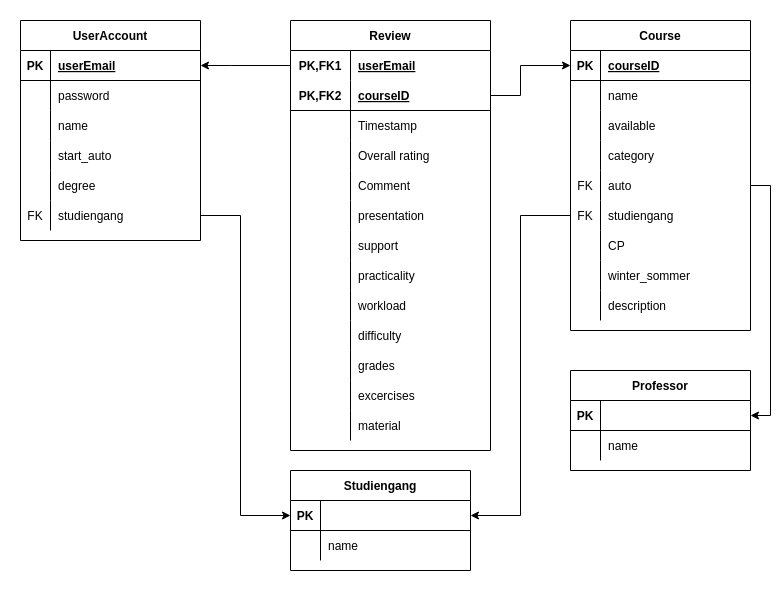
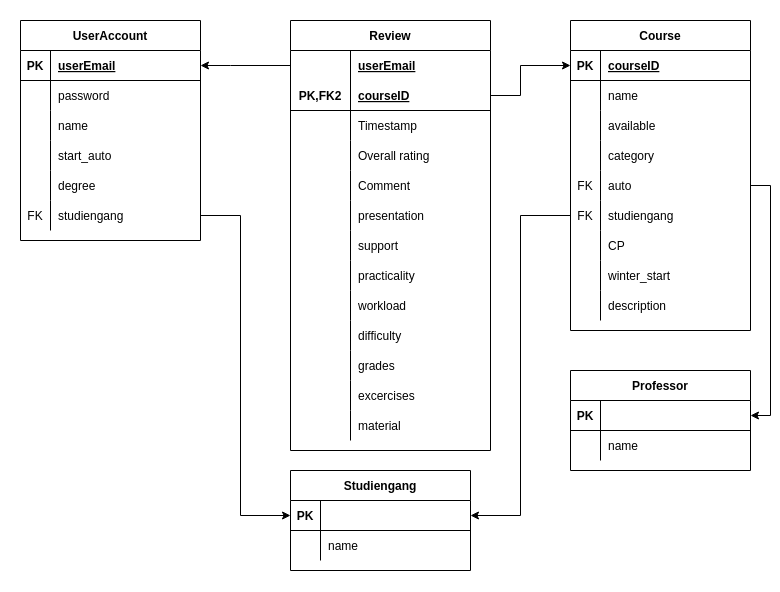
node "PK,FK1": removed
node "winter_sommer": label "winter_sommer" -> "winter_start"
